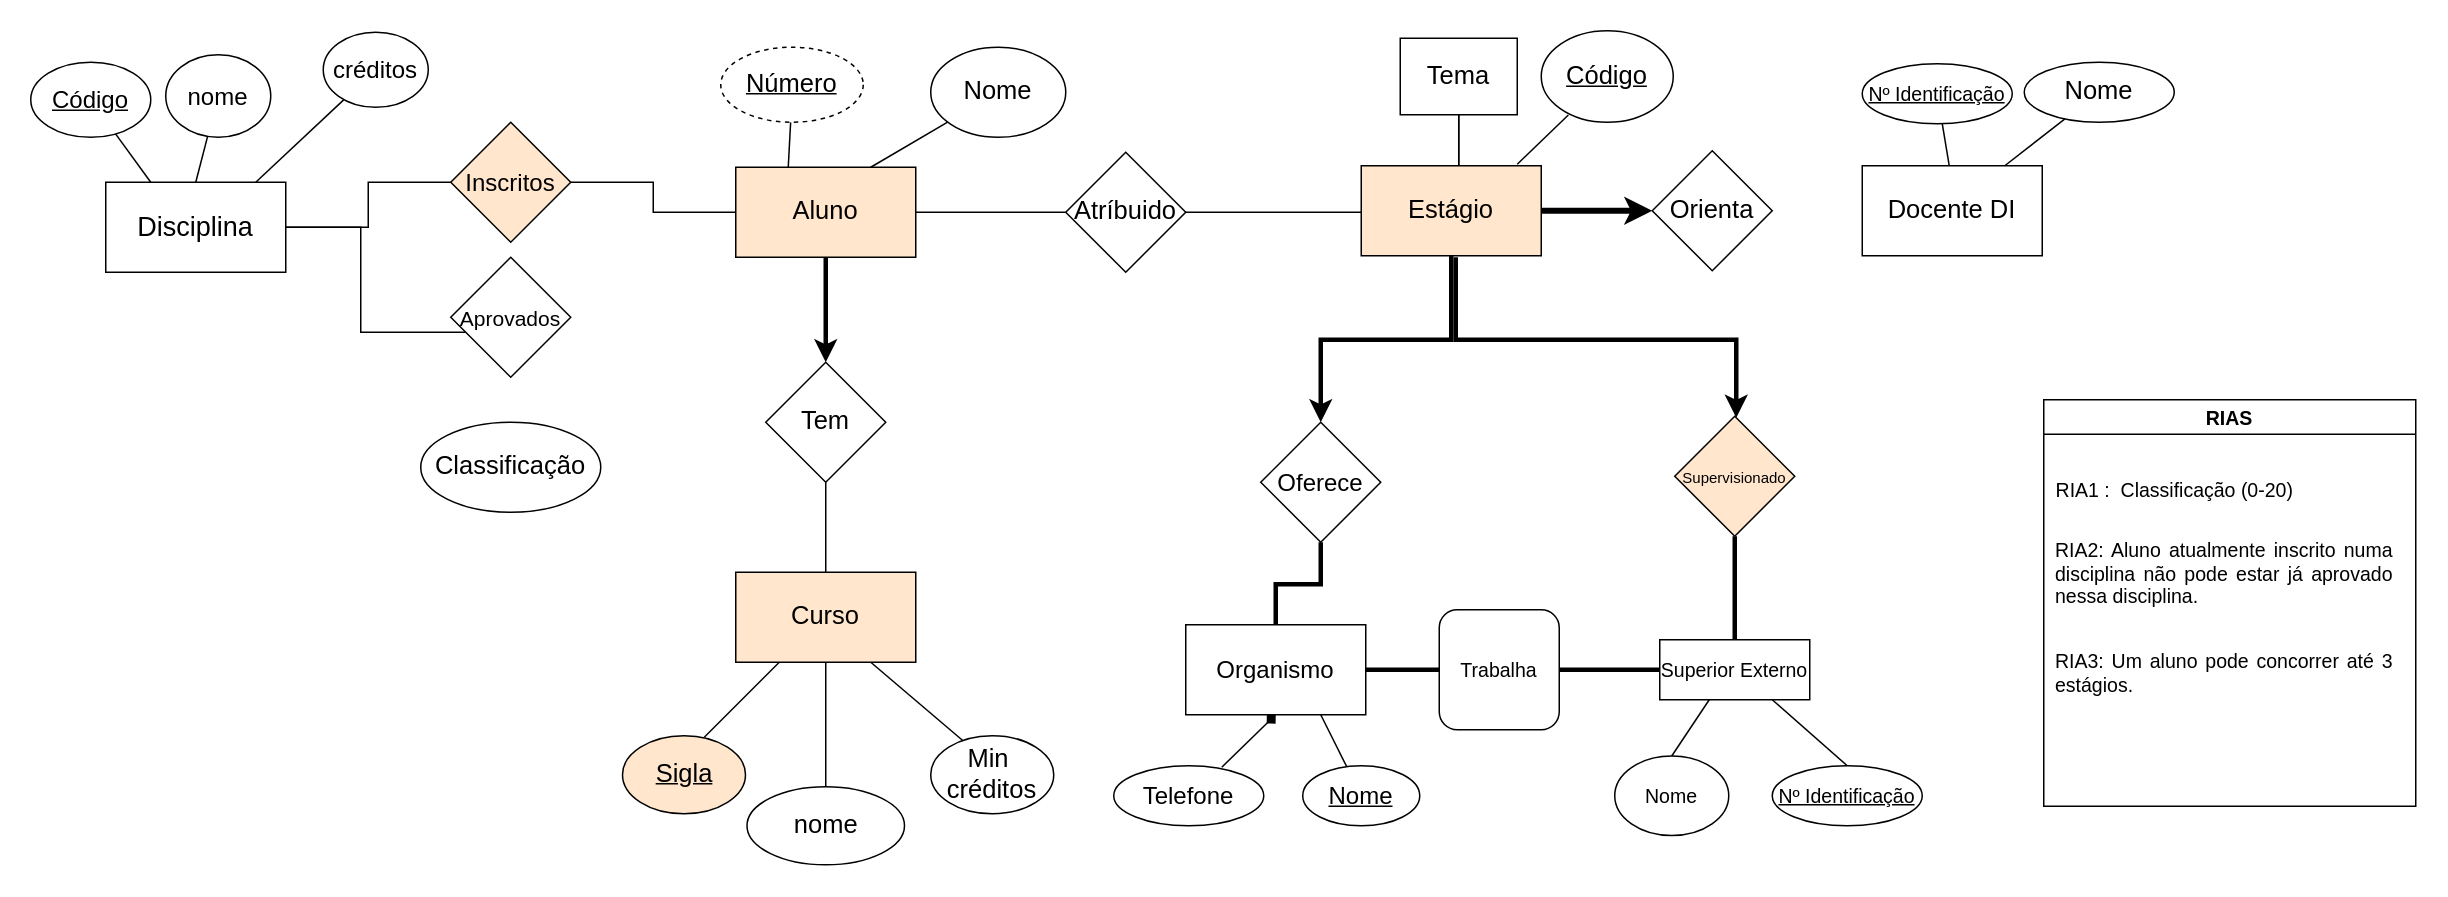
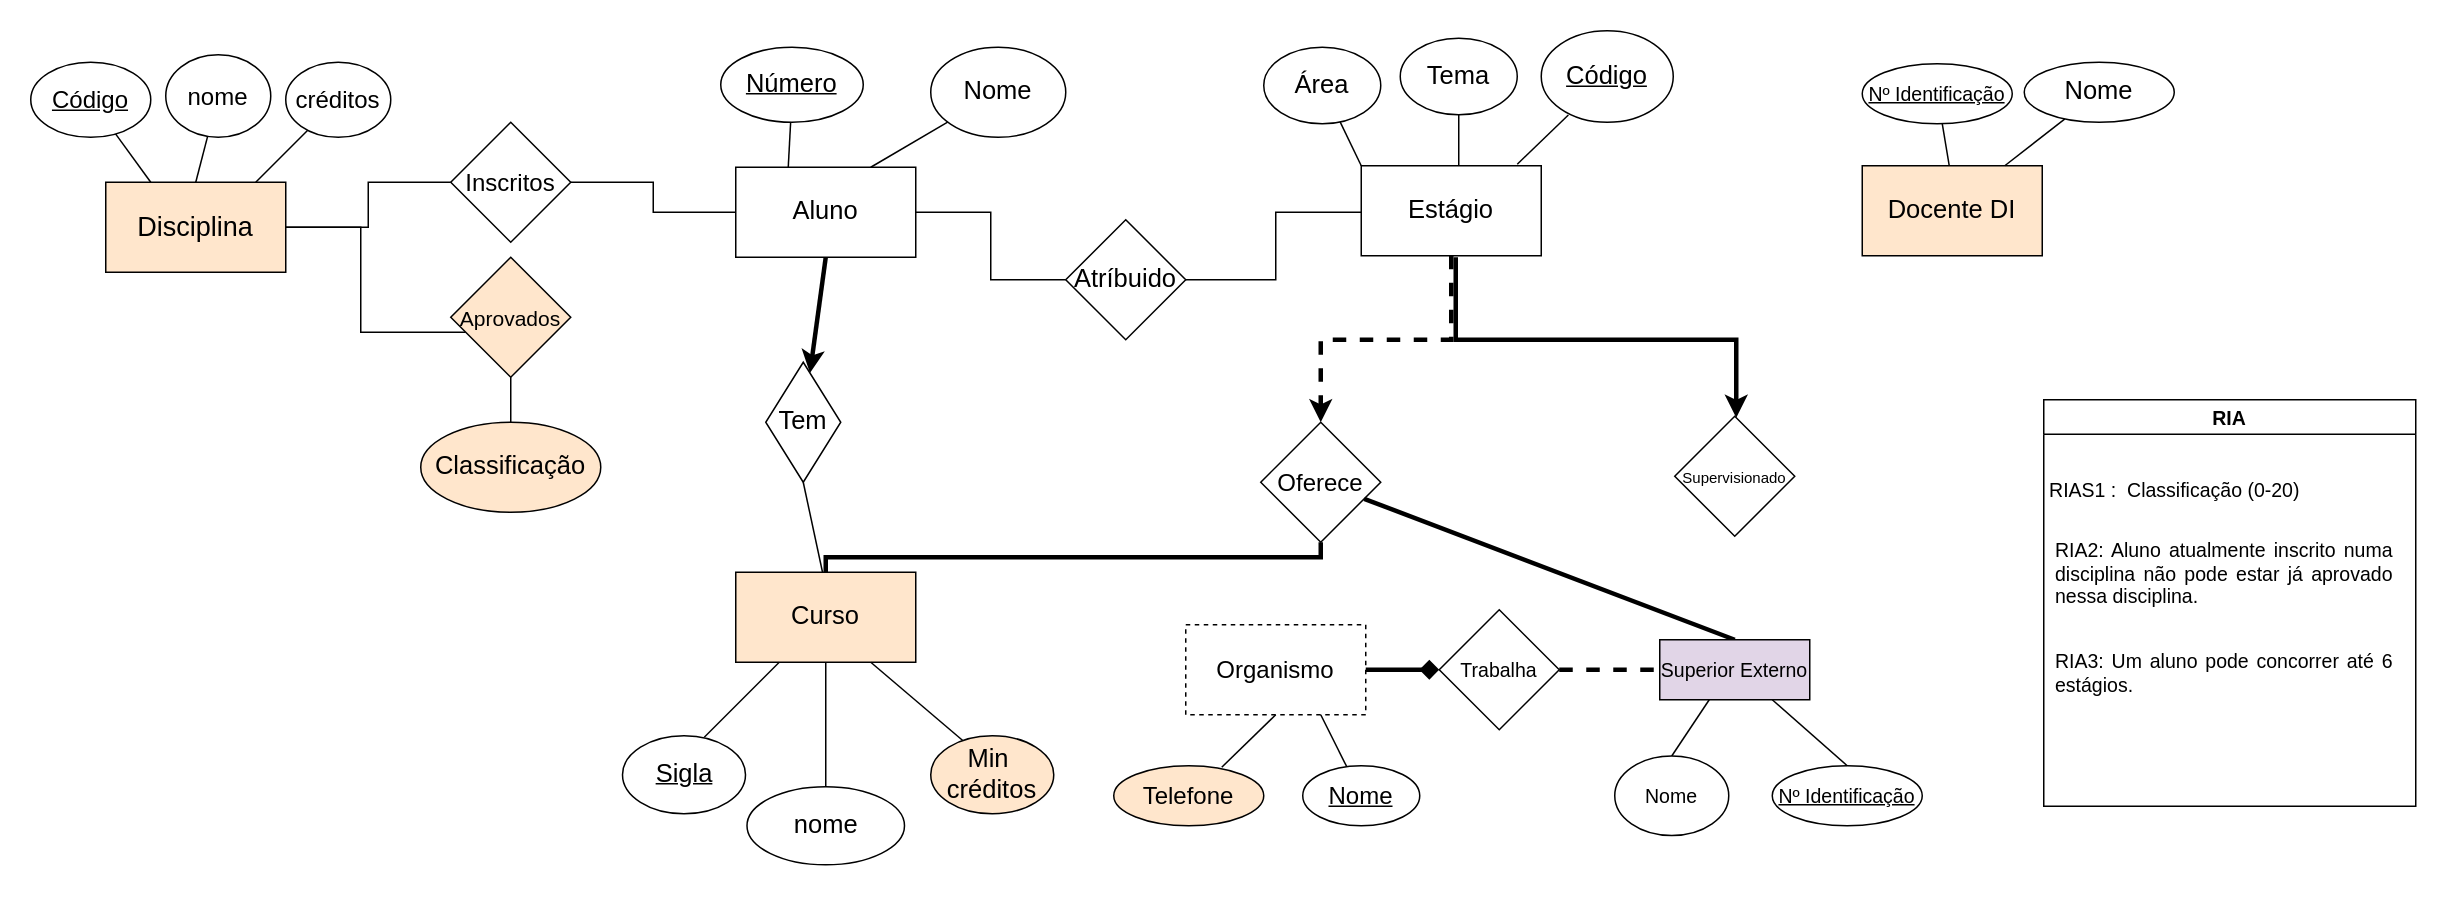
node "créditos": moved (376, 70) -> (338, 100)
node "Tema": shape rectangle -> ellipse
node "Número": style dashed -> solid
node "Área": added
edge "Área" -- "Estágio": added
edge "Tema" -- "Estágio": removed
node "Inscritos": fillcolor #ffe6cc -> #ffffff
node "Estágio": fillcolor #ffe6cc -> #ffffff
edge "Estágio" -> "Orienta": removed
node "Orienta": removed
node "Docente DI": fillcolor #ffffff -> #ffe6cc
node "Aluno": fillcolor #ffe6cc -> #ffffff
node "Atríbuido": moved (1126, 212) -> (1126, 280)
node "Disciplina": fillcolor #ffffff -> #ffe6cc
edge "Estágio" -> "Oferece": style solid -> dashed
node "Aprovados": fillcolor #ffffff -> #ffe6cc
edge "Aprovados" -- "Classificação": added
node "RIAS": label "RIAS" -> "RIA"
node "Tem": size 120x120 -> 75x120
node "Classificação": fillcolor #ffffff -> #ffe6cc
node "Supervisionado": fillcolor #ffe6cc -> #ffffff
node "RIA1 : Classificação (0-20)": label "RIA1 : Classificação (0-20)" -> "RIAS1 : Classificação (0-20)"
edge "Oferece" -- "Organismo": now "Oferece" -- "Curso"
edge "Supervisionado" -- "Superior Externo": now "Oferece" -- "Superior Externo"
node "Organismo": style solid -> dashed
edge "Organismo" -- "Trabalha": arrowhead none -> diamond
node "Trabalha": shape rounded rectangle -> diamond
edge "Trabalha" -- "Superior Externo": style solid -> dashed
node "Superior Externo": fillcolor #ffffff -> #e1d5e7
node "RIA3: Um aluno pode concorrer até 3 estágios.": label "RIA3: Um aluno pode concorrer até 3 estágios." -> "RIA3: Um aluno pode concorrer até 6 estágios."
edge "Telefone" -> "Organismo": arrowhead diamond -> none
node "Sigla": fillcolor #ffe6cc -> #ffffff
node "Min créditos": fillcolor #ffffff -> #ffe6cc
node "Telefone": fillcolor #ffffff -> #ffe6cc
